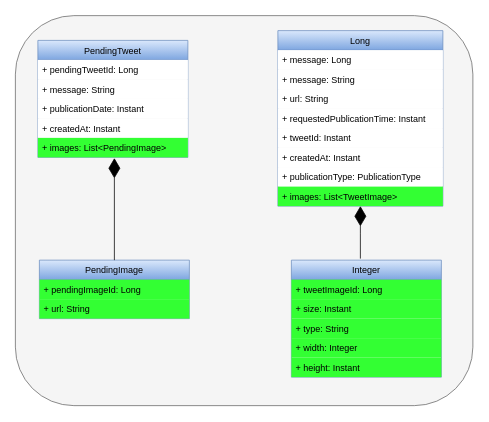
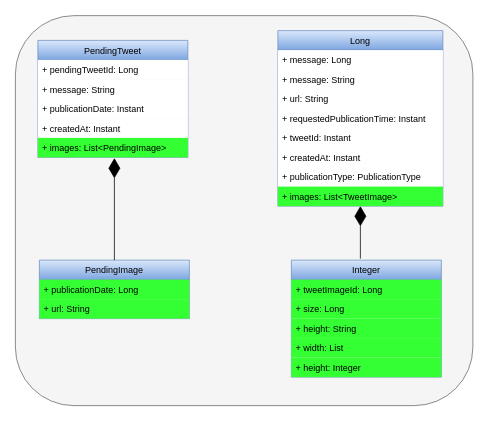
node "+ pendingImageId: Long": label "+ pendingImageId: Long" -> "+ publicationDate: Long"
node "+ size: Instant": label "+ size: Instant" -> "+ size: Long"
node "+ type: String": label "+ type: String" -> "+ height: String"
node "+ width: Integer": label "+ width: Integer" -> "+ width: List"
node "+ height: Instant": label "+ height: Instant" -> "+ height: Integer"
